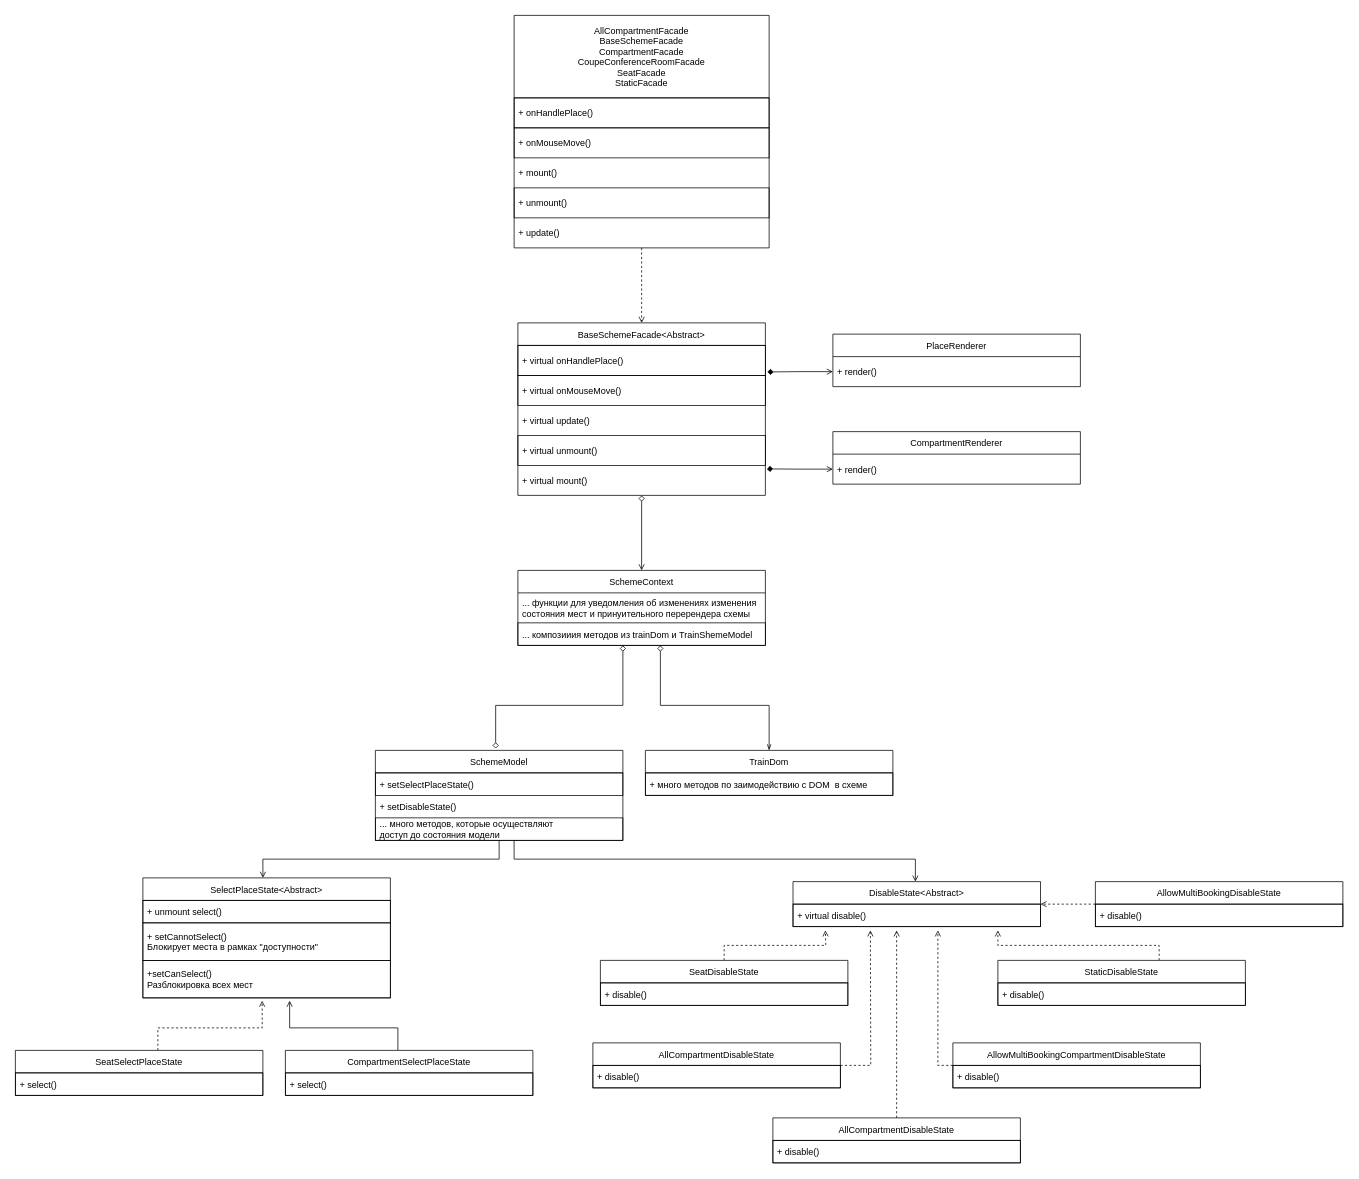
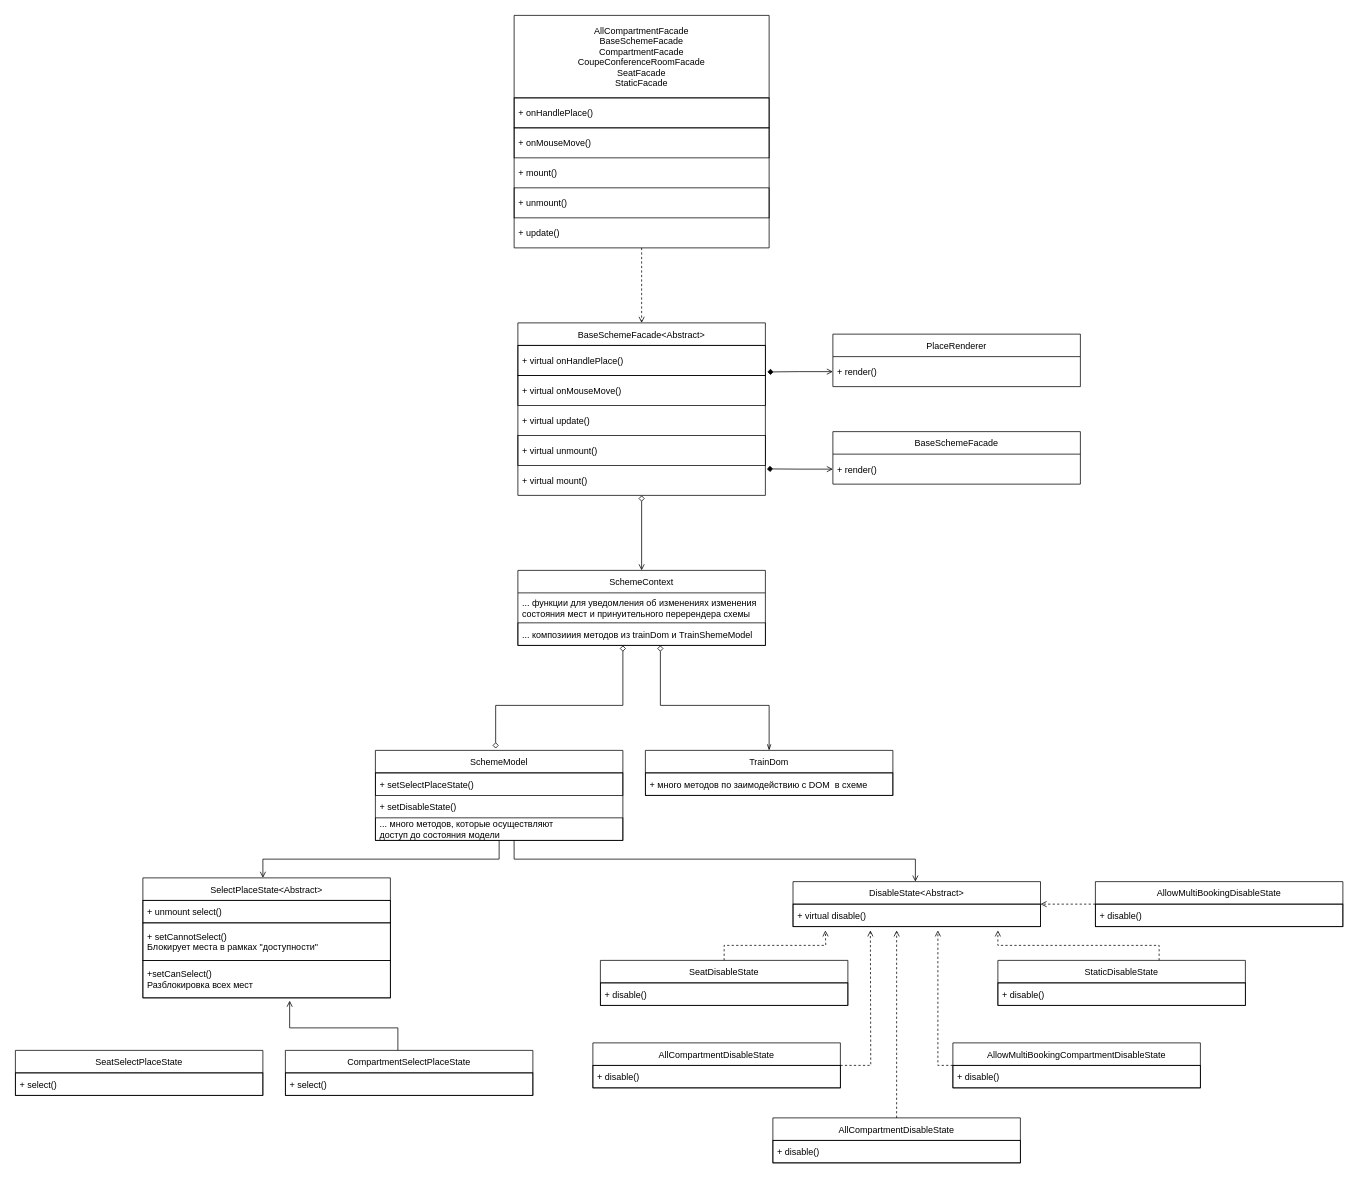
node "CompartmentRenderer": label "CompartmentRenderer" -> "BaseSchemeFacade"
edge "SeatSelectPlaceState" -> "+setCanSelect() Разблокировка всех мест": removed
